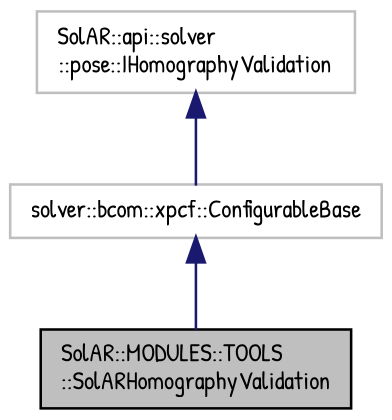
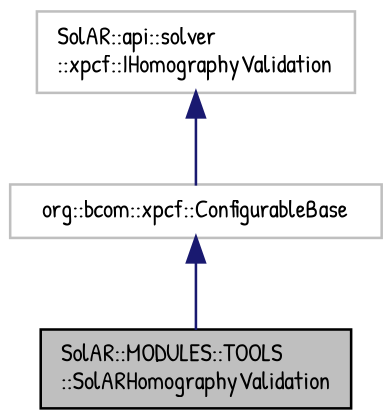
node "SolAR::api::solver ::pose::IHomographyValidation": label "SolAR::api::solver ::pose::IHomographyValidation" -> "SolAR::api::solver ::xpcf::IHomographyValidation"
node "solver::bcom::xpcf::ConfigurableBase": label "solver::bcom::xpcf::ConfigurableBase" -> "org::bcom::xpcf::ConfigurableBase"
